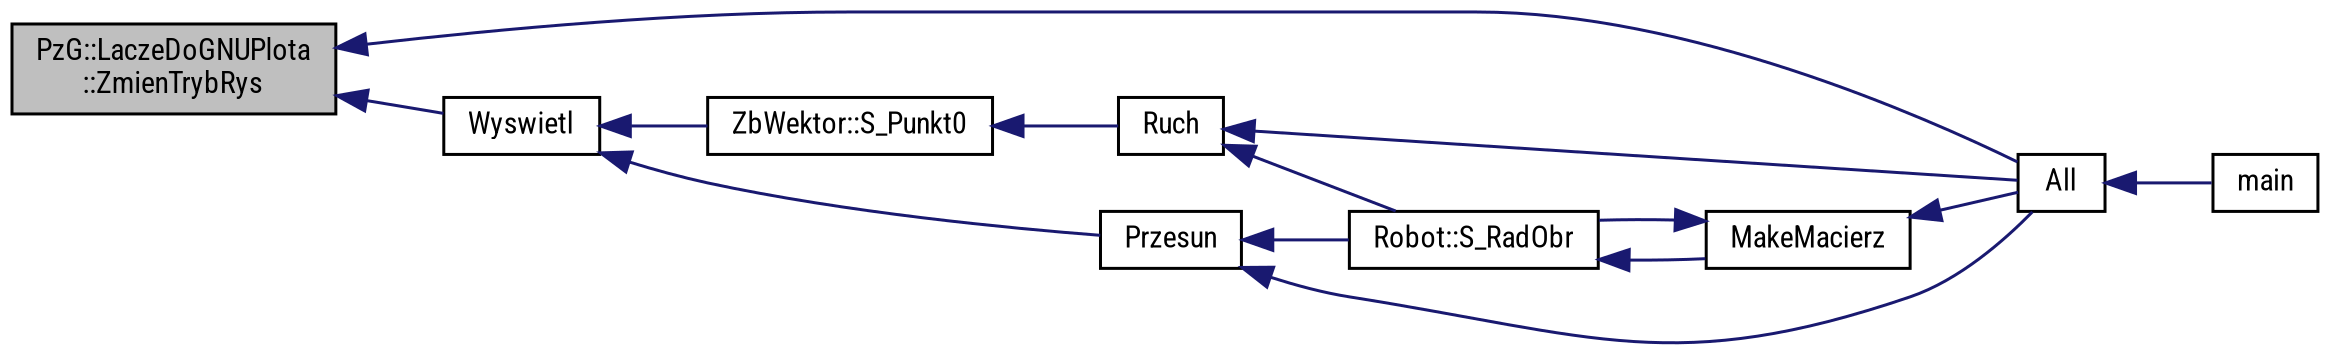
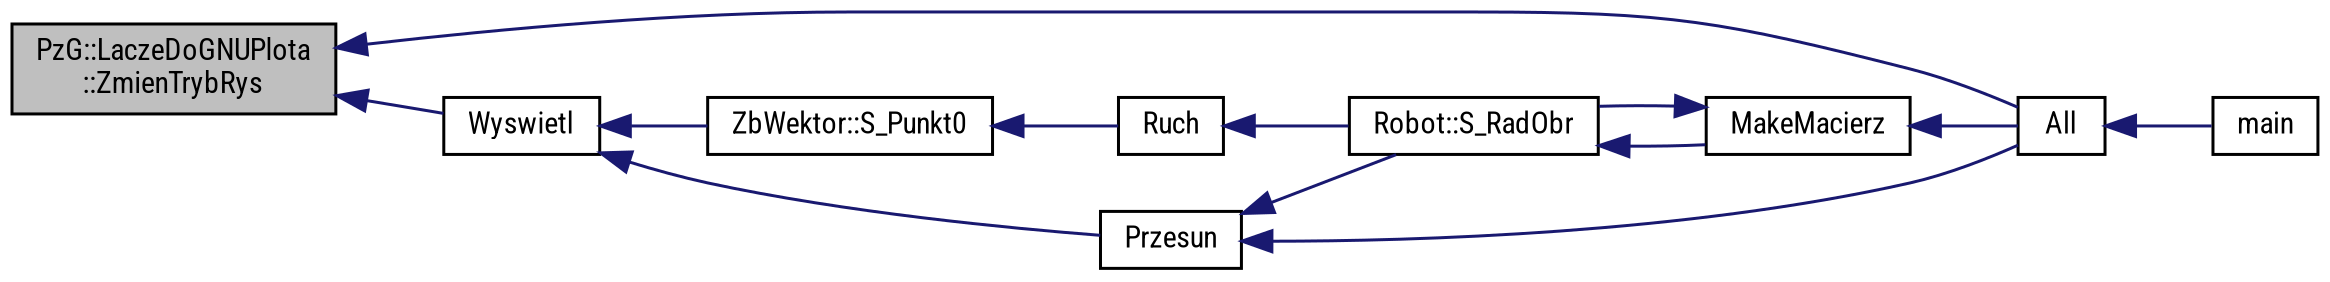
edge "All" -> "Ruch": removed
